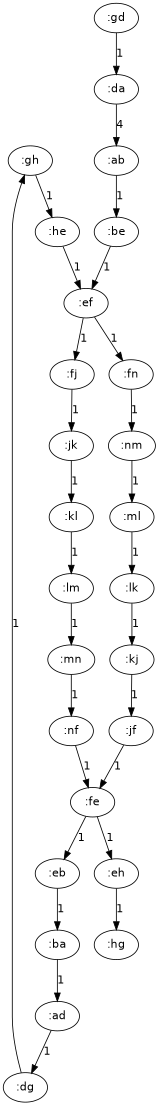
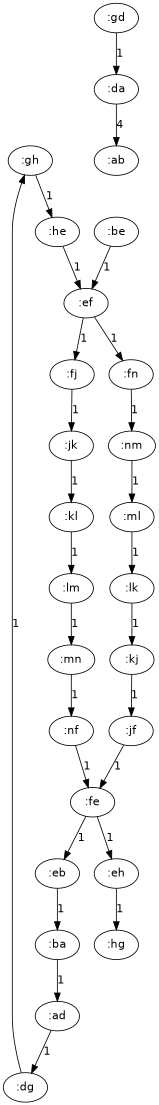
edge ":ab" -> ":be": removed, label "1"
